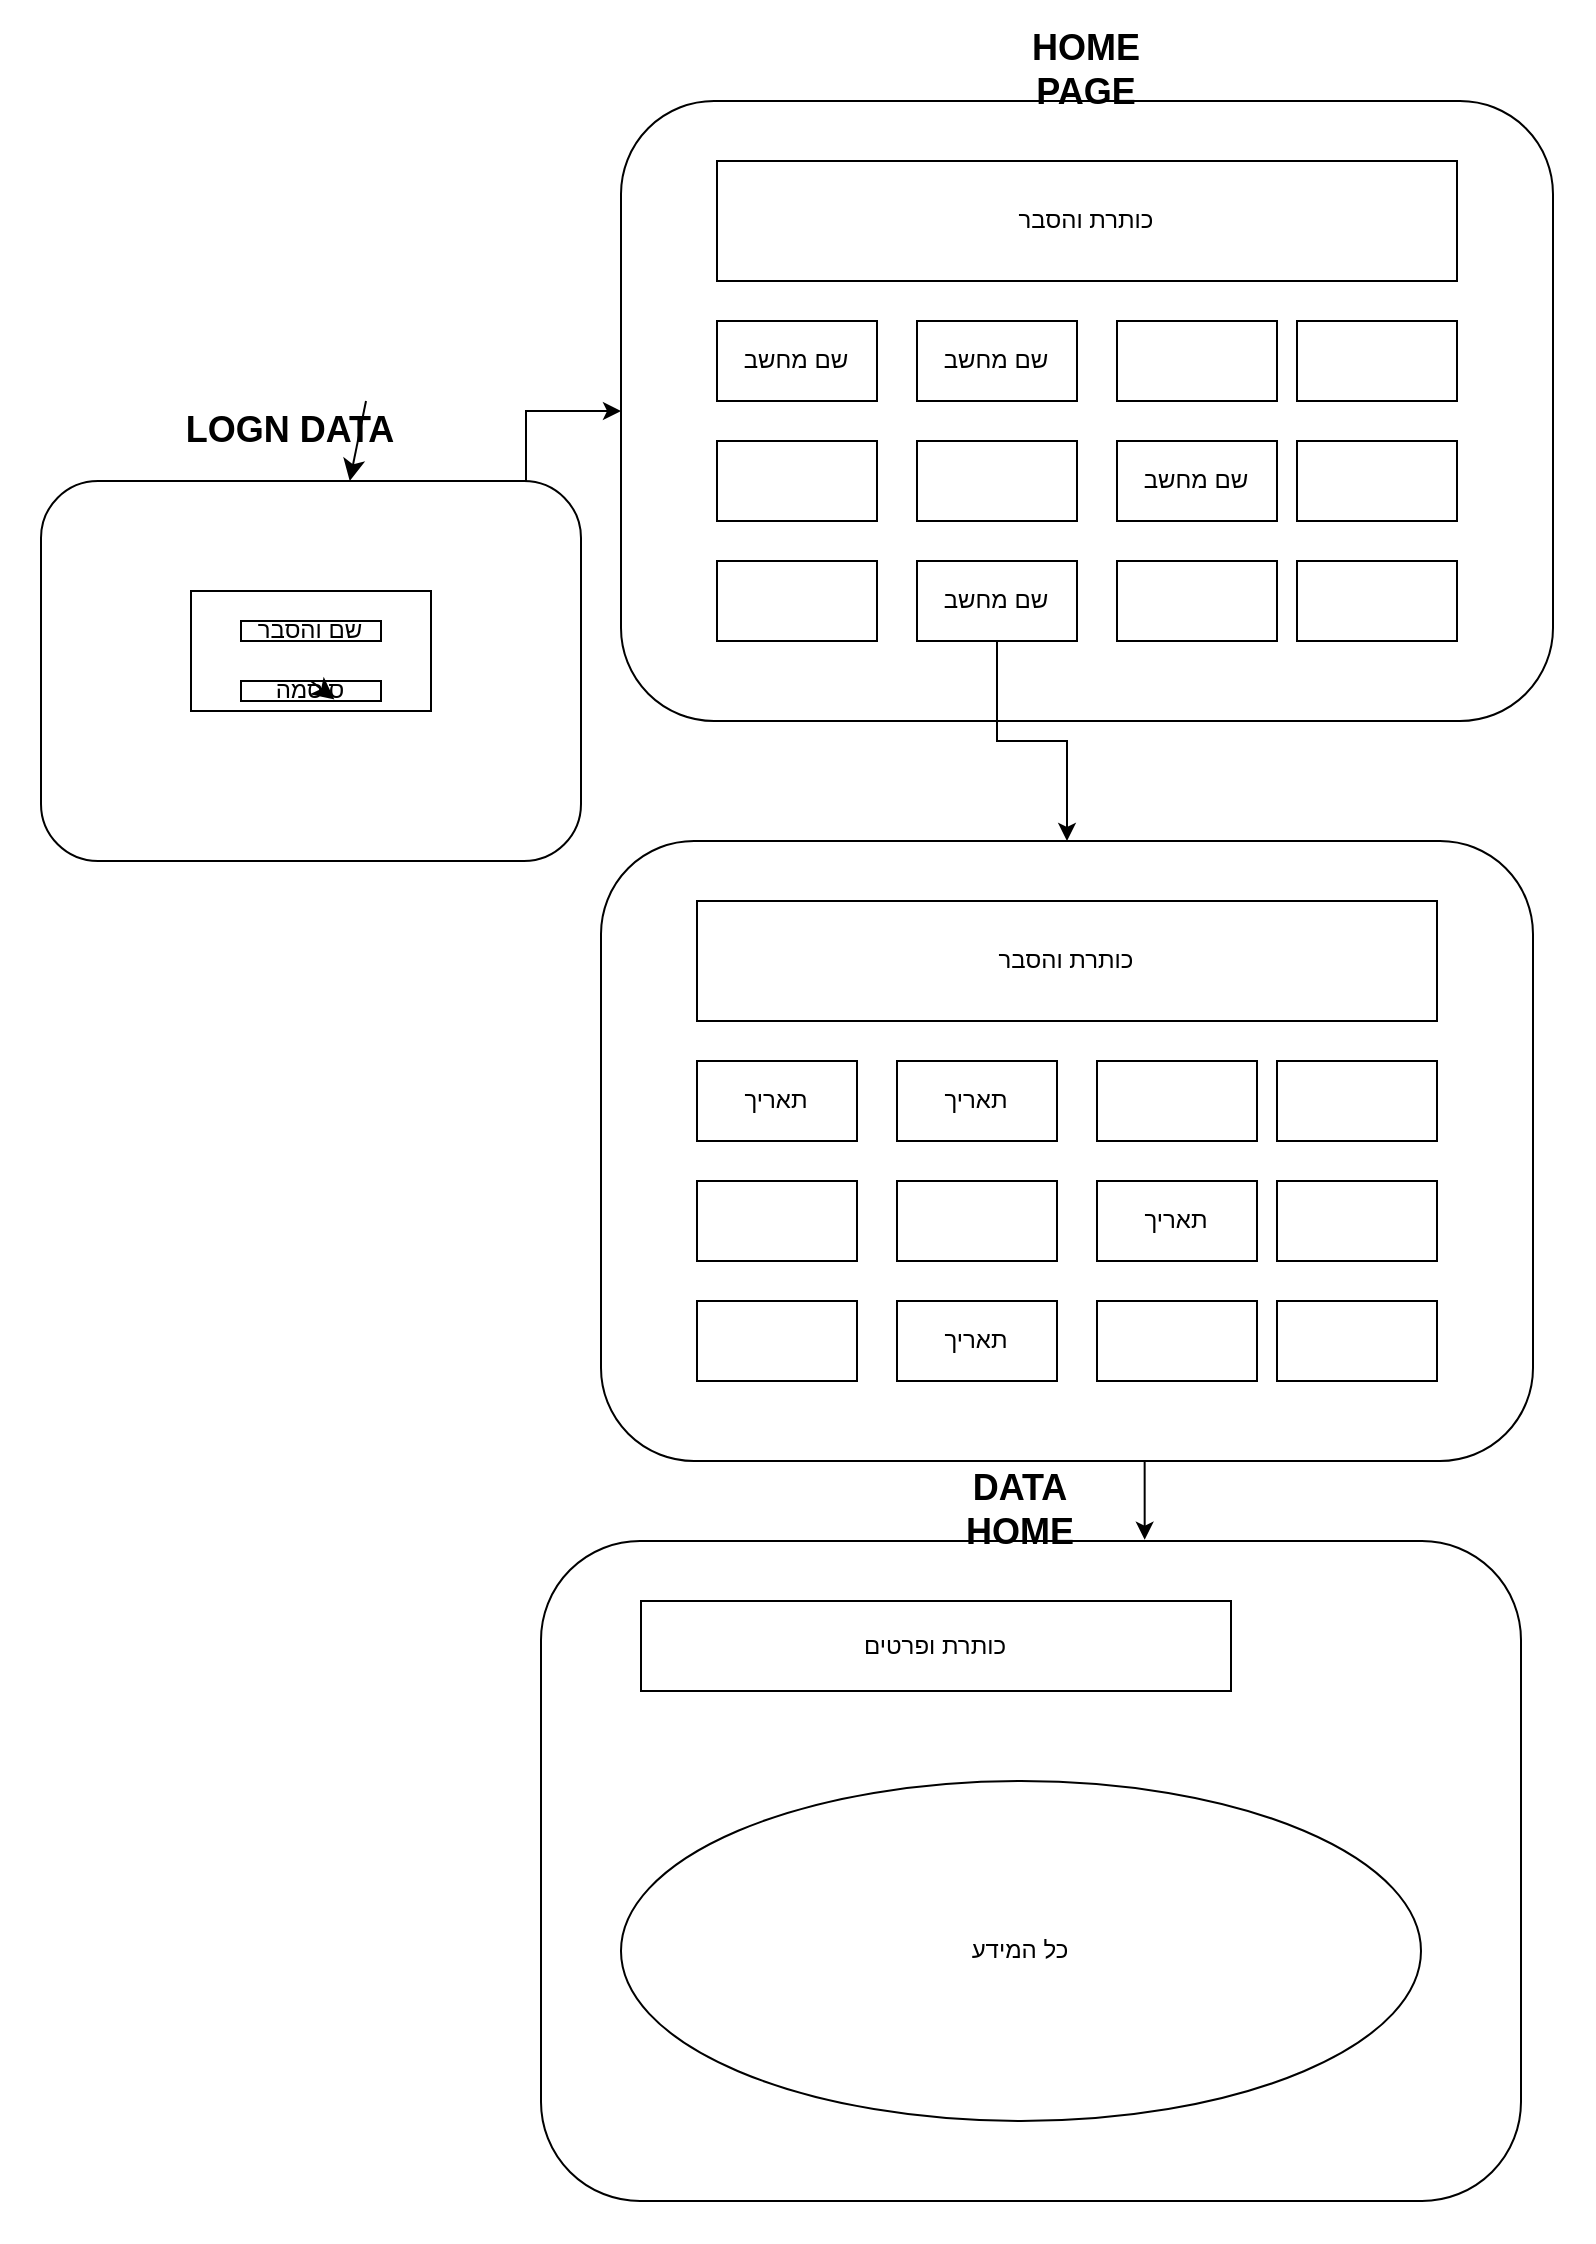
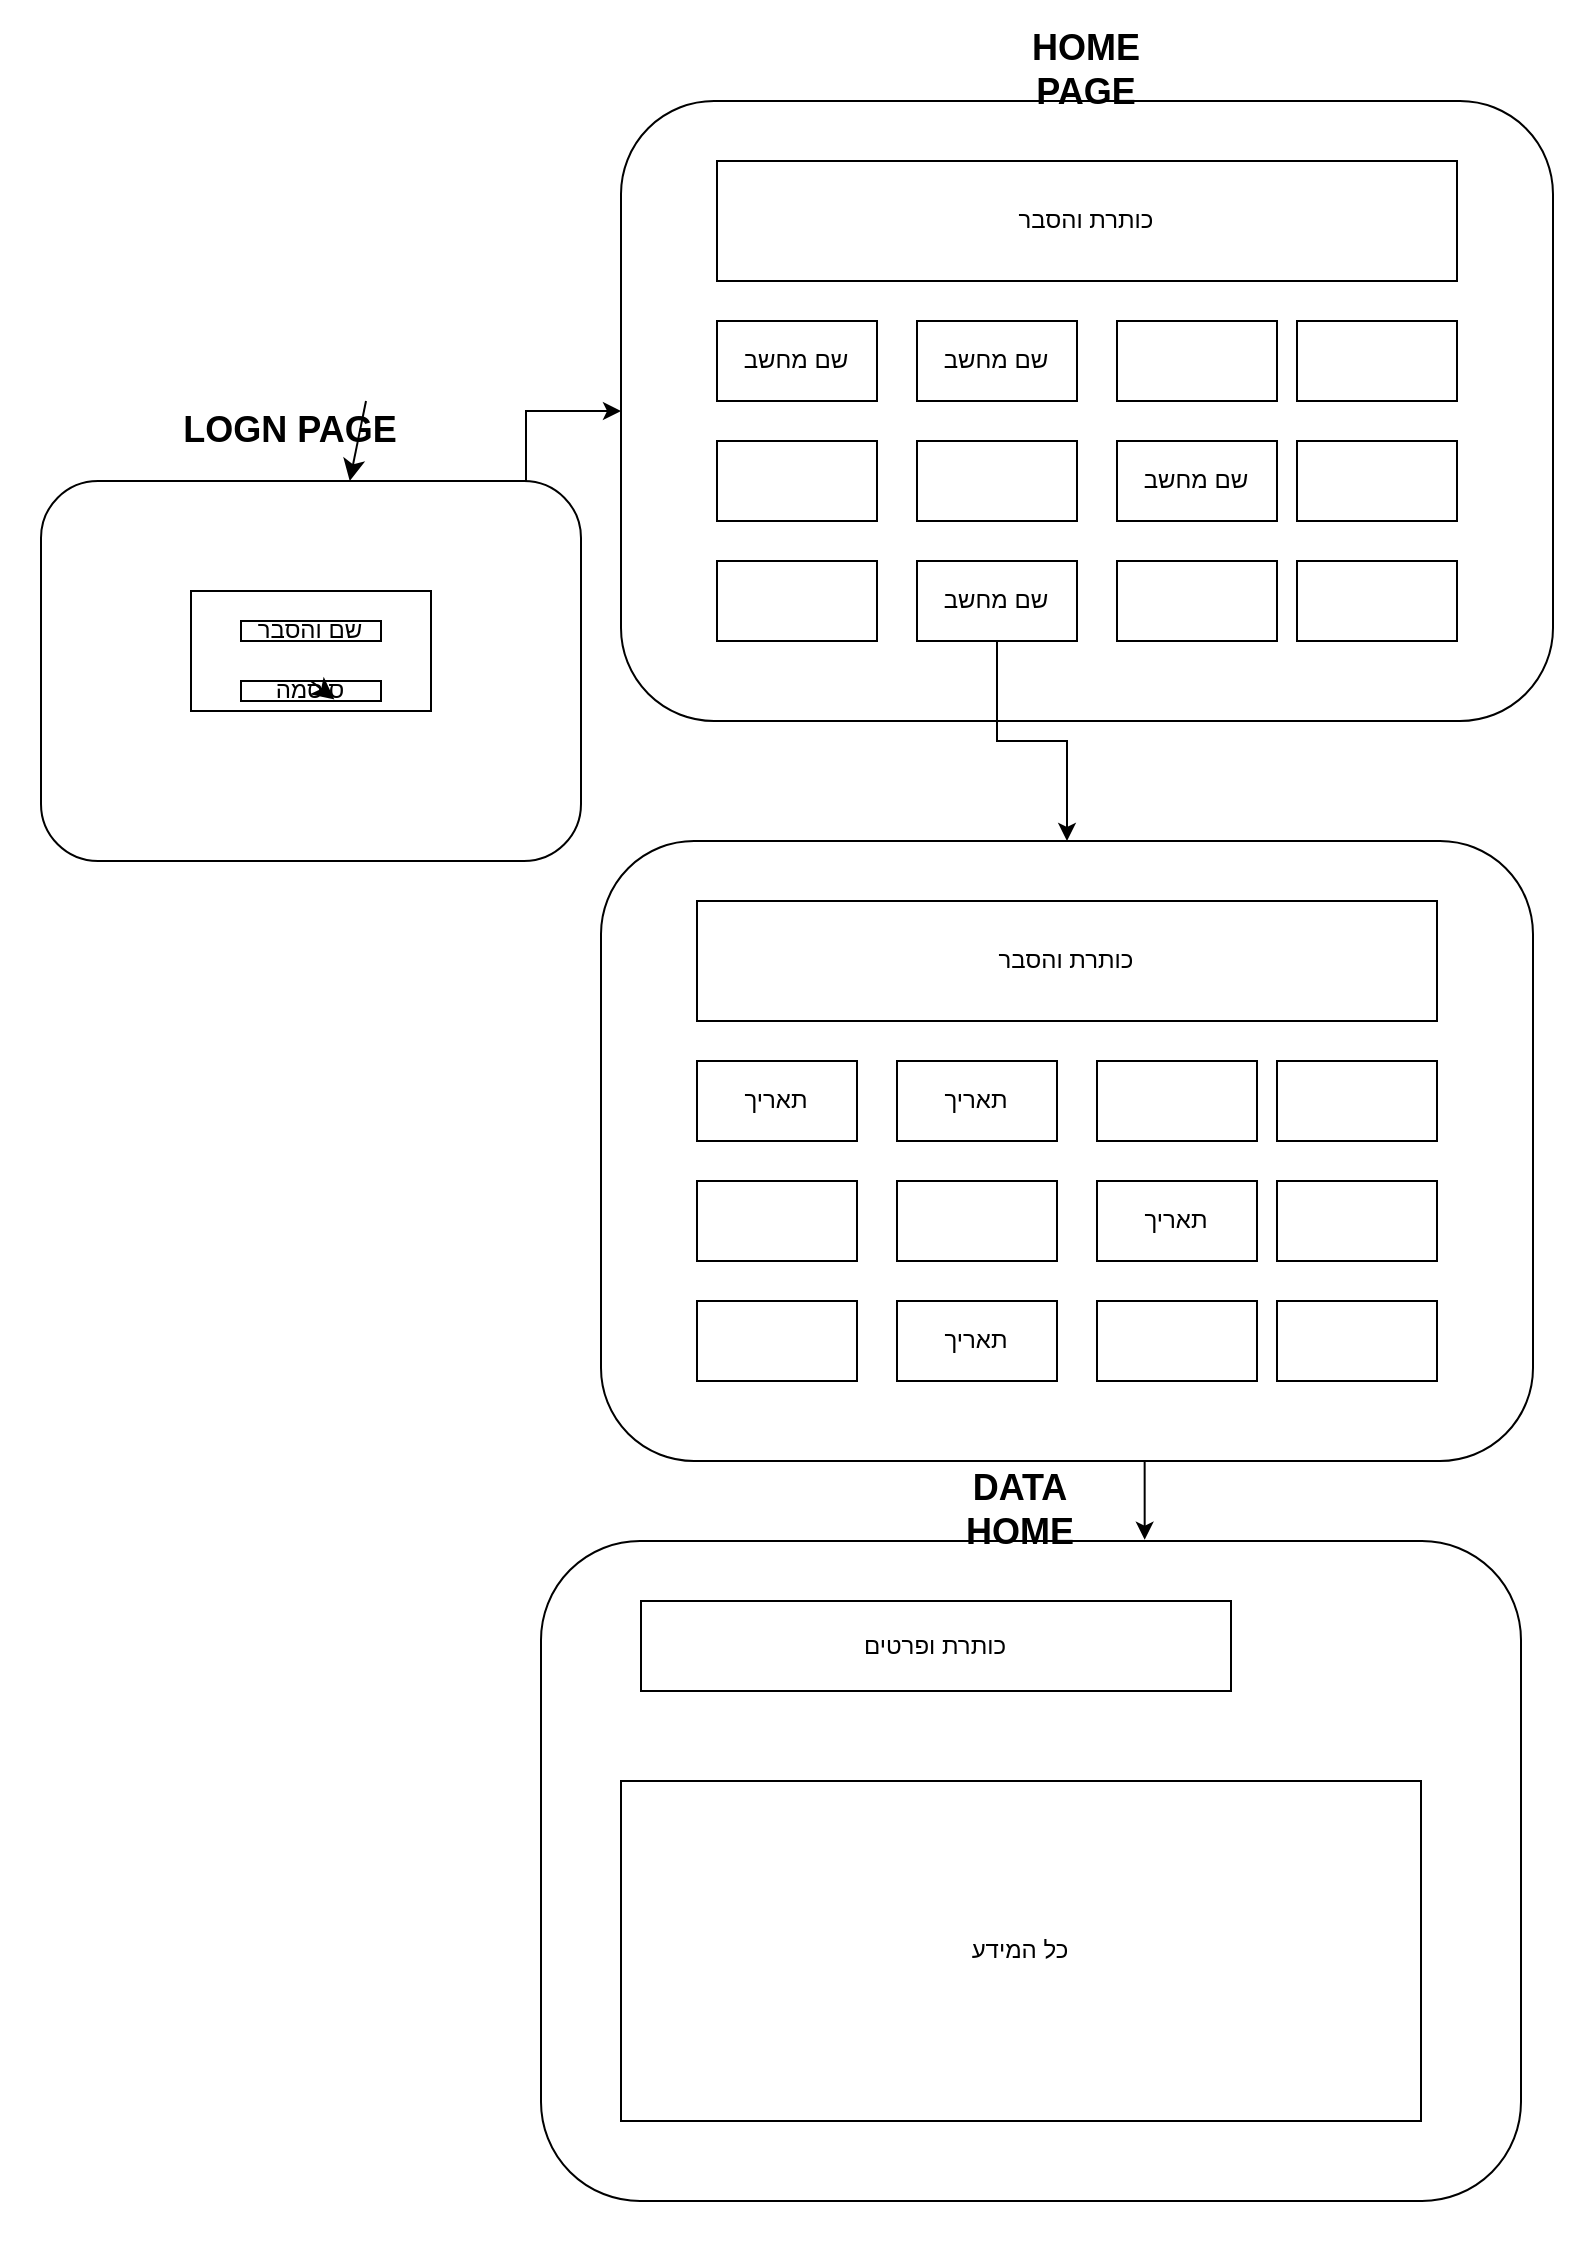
node "LOGN DATA": label "LOGN DATA" -> "LOGN PAGE"
node "כל המידע": shape ellipse -> rectangle
